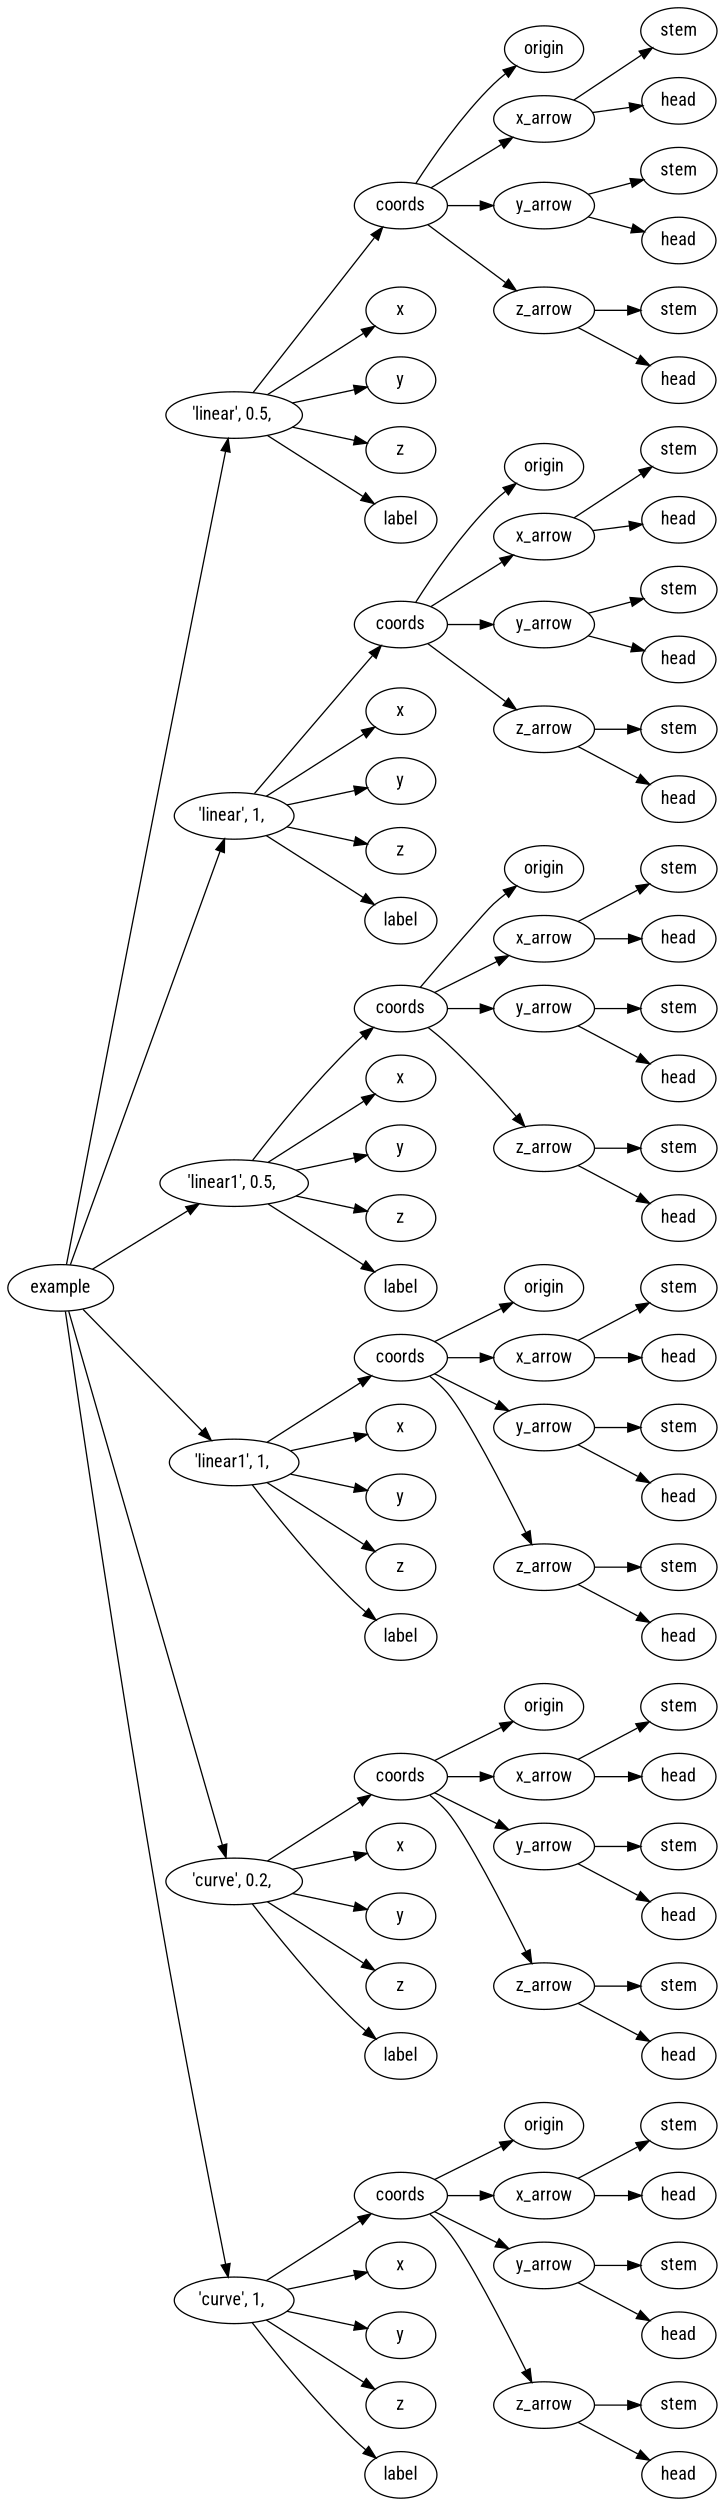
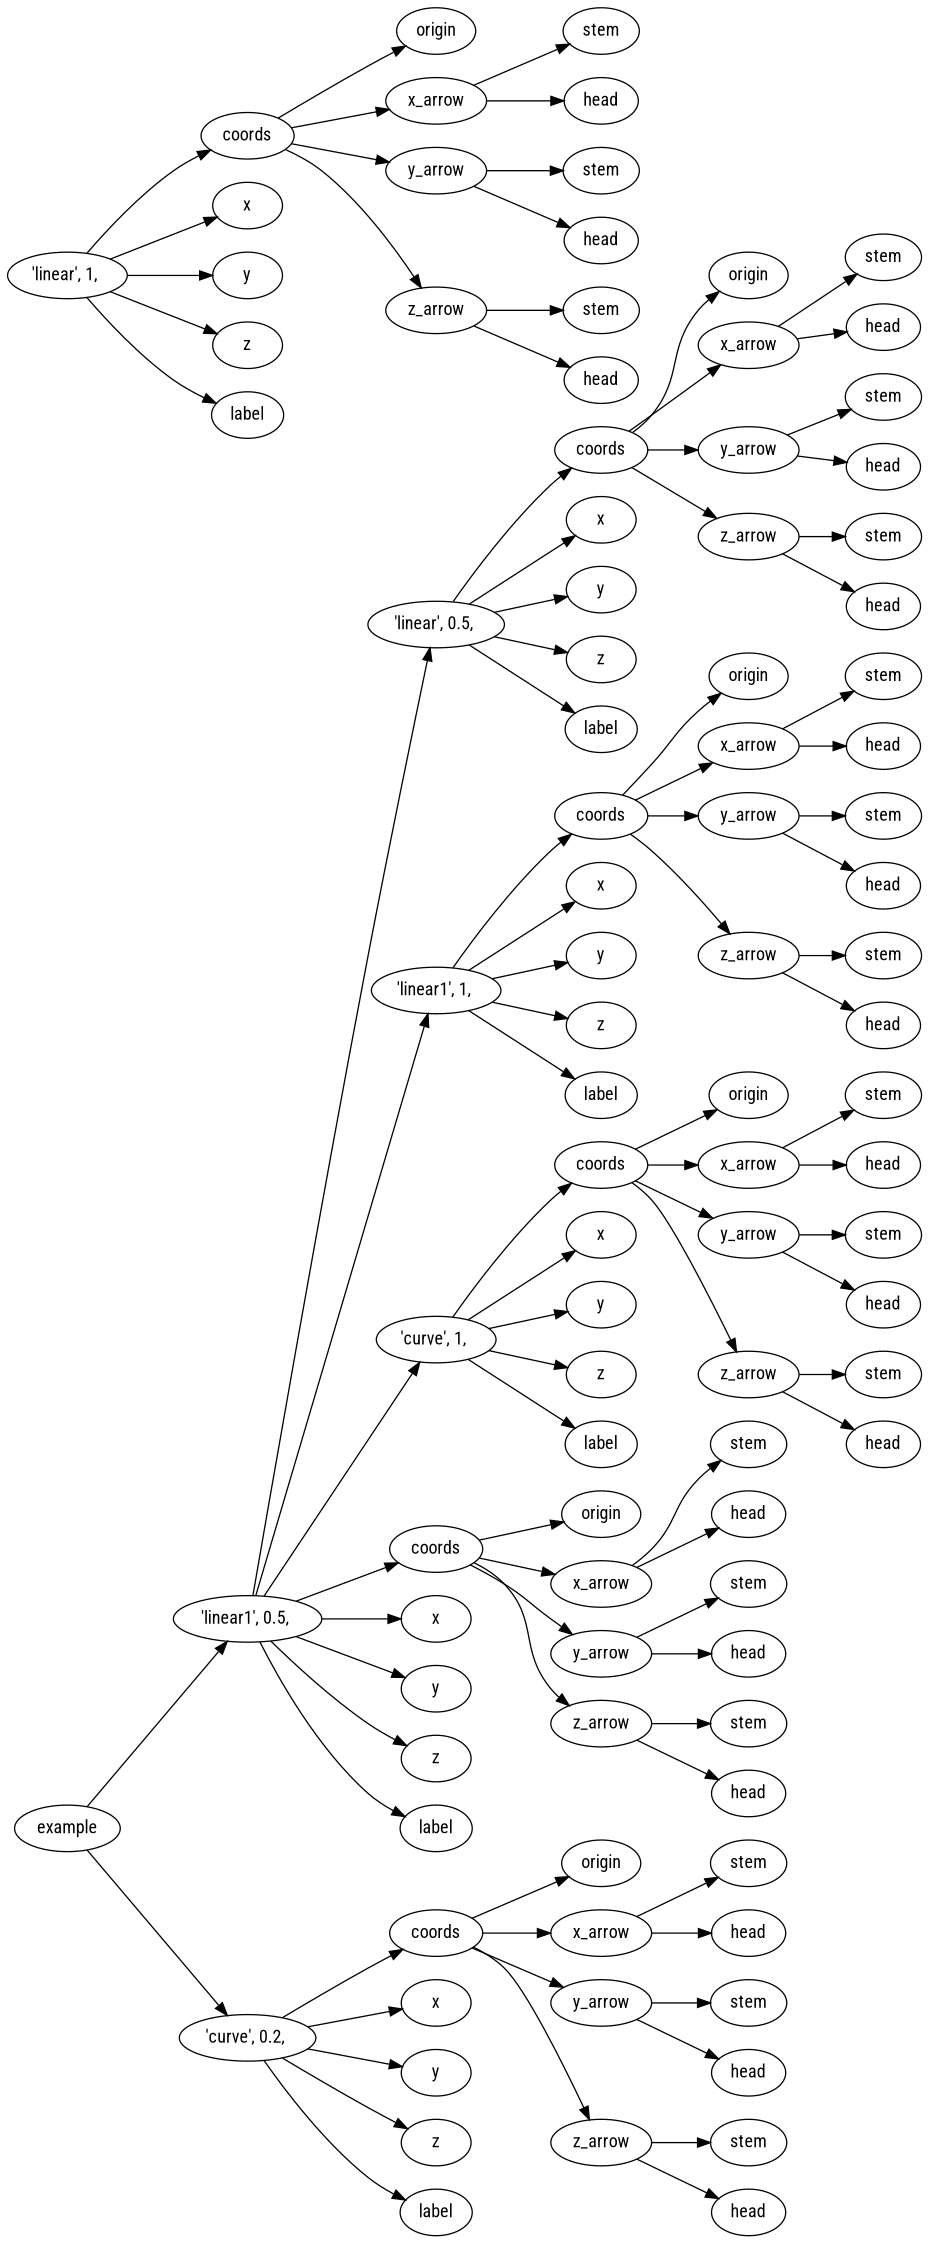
edge "example" -> "'linear', 0.5,": now "'linear1', 0.5," -> "'linear', 0.5,"
edge "example" -> "'linear', 1,": removed
edge "example" -> "'linear1', 1,": now "'linear1', 0.5," -> "'linear1', 1,"
edge "example" -> "'curve', 1,": now "'linear1', 0.5," -> "'curve', 1,"
